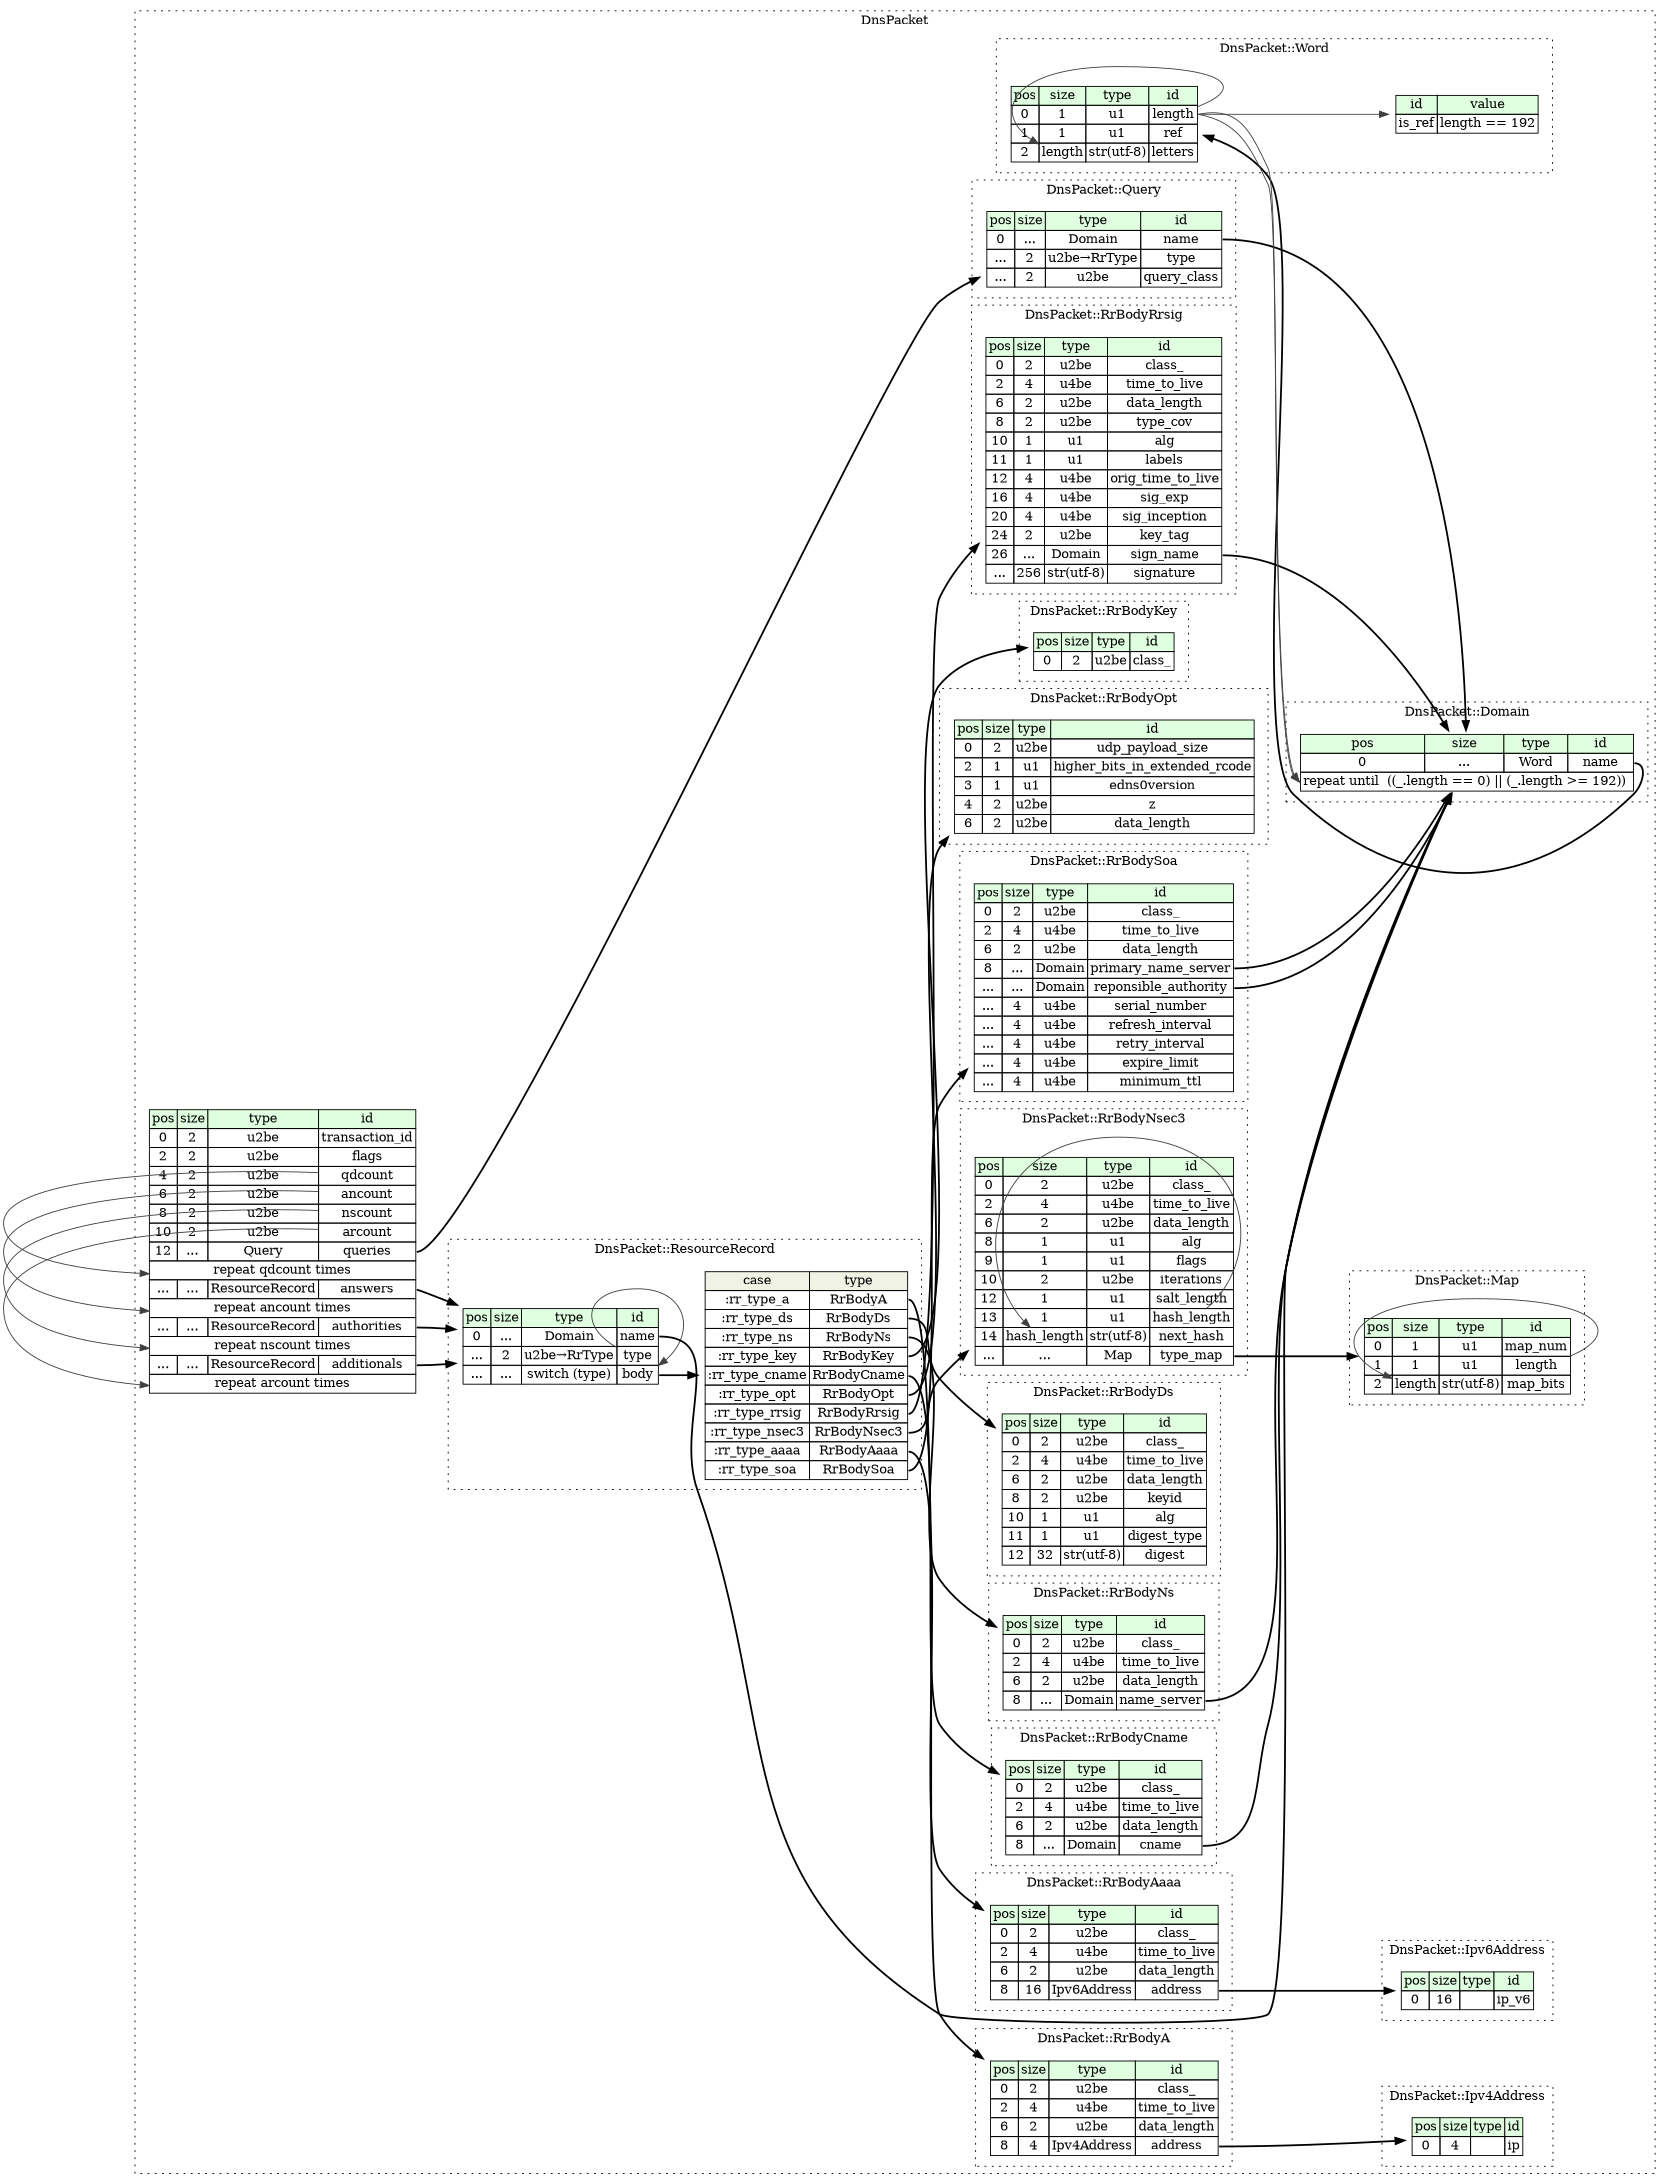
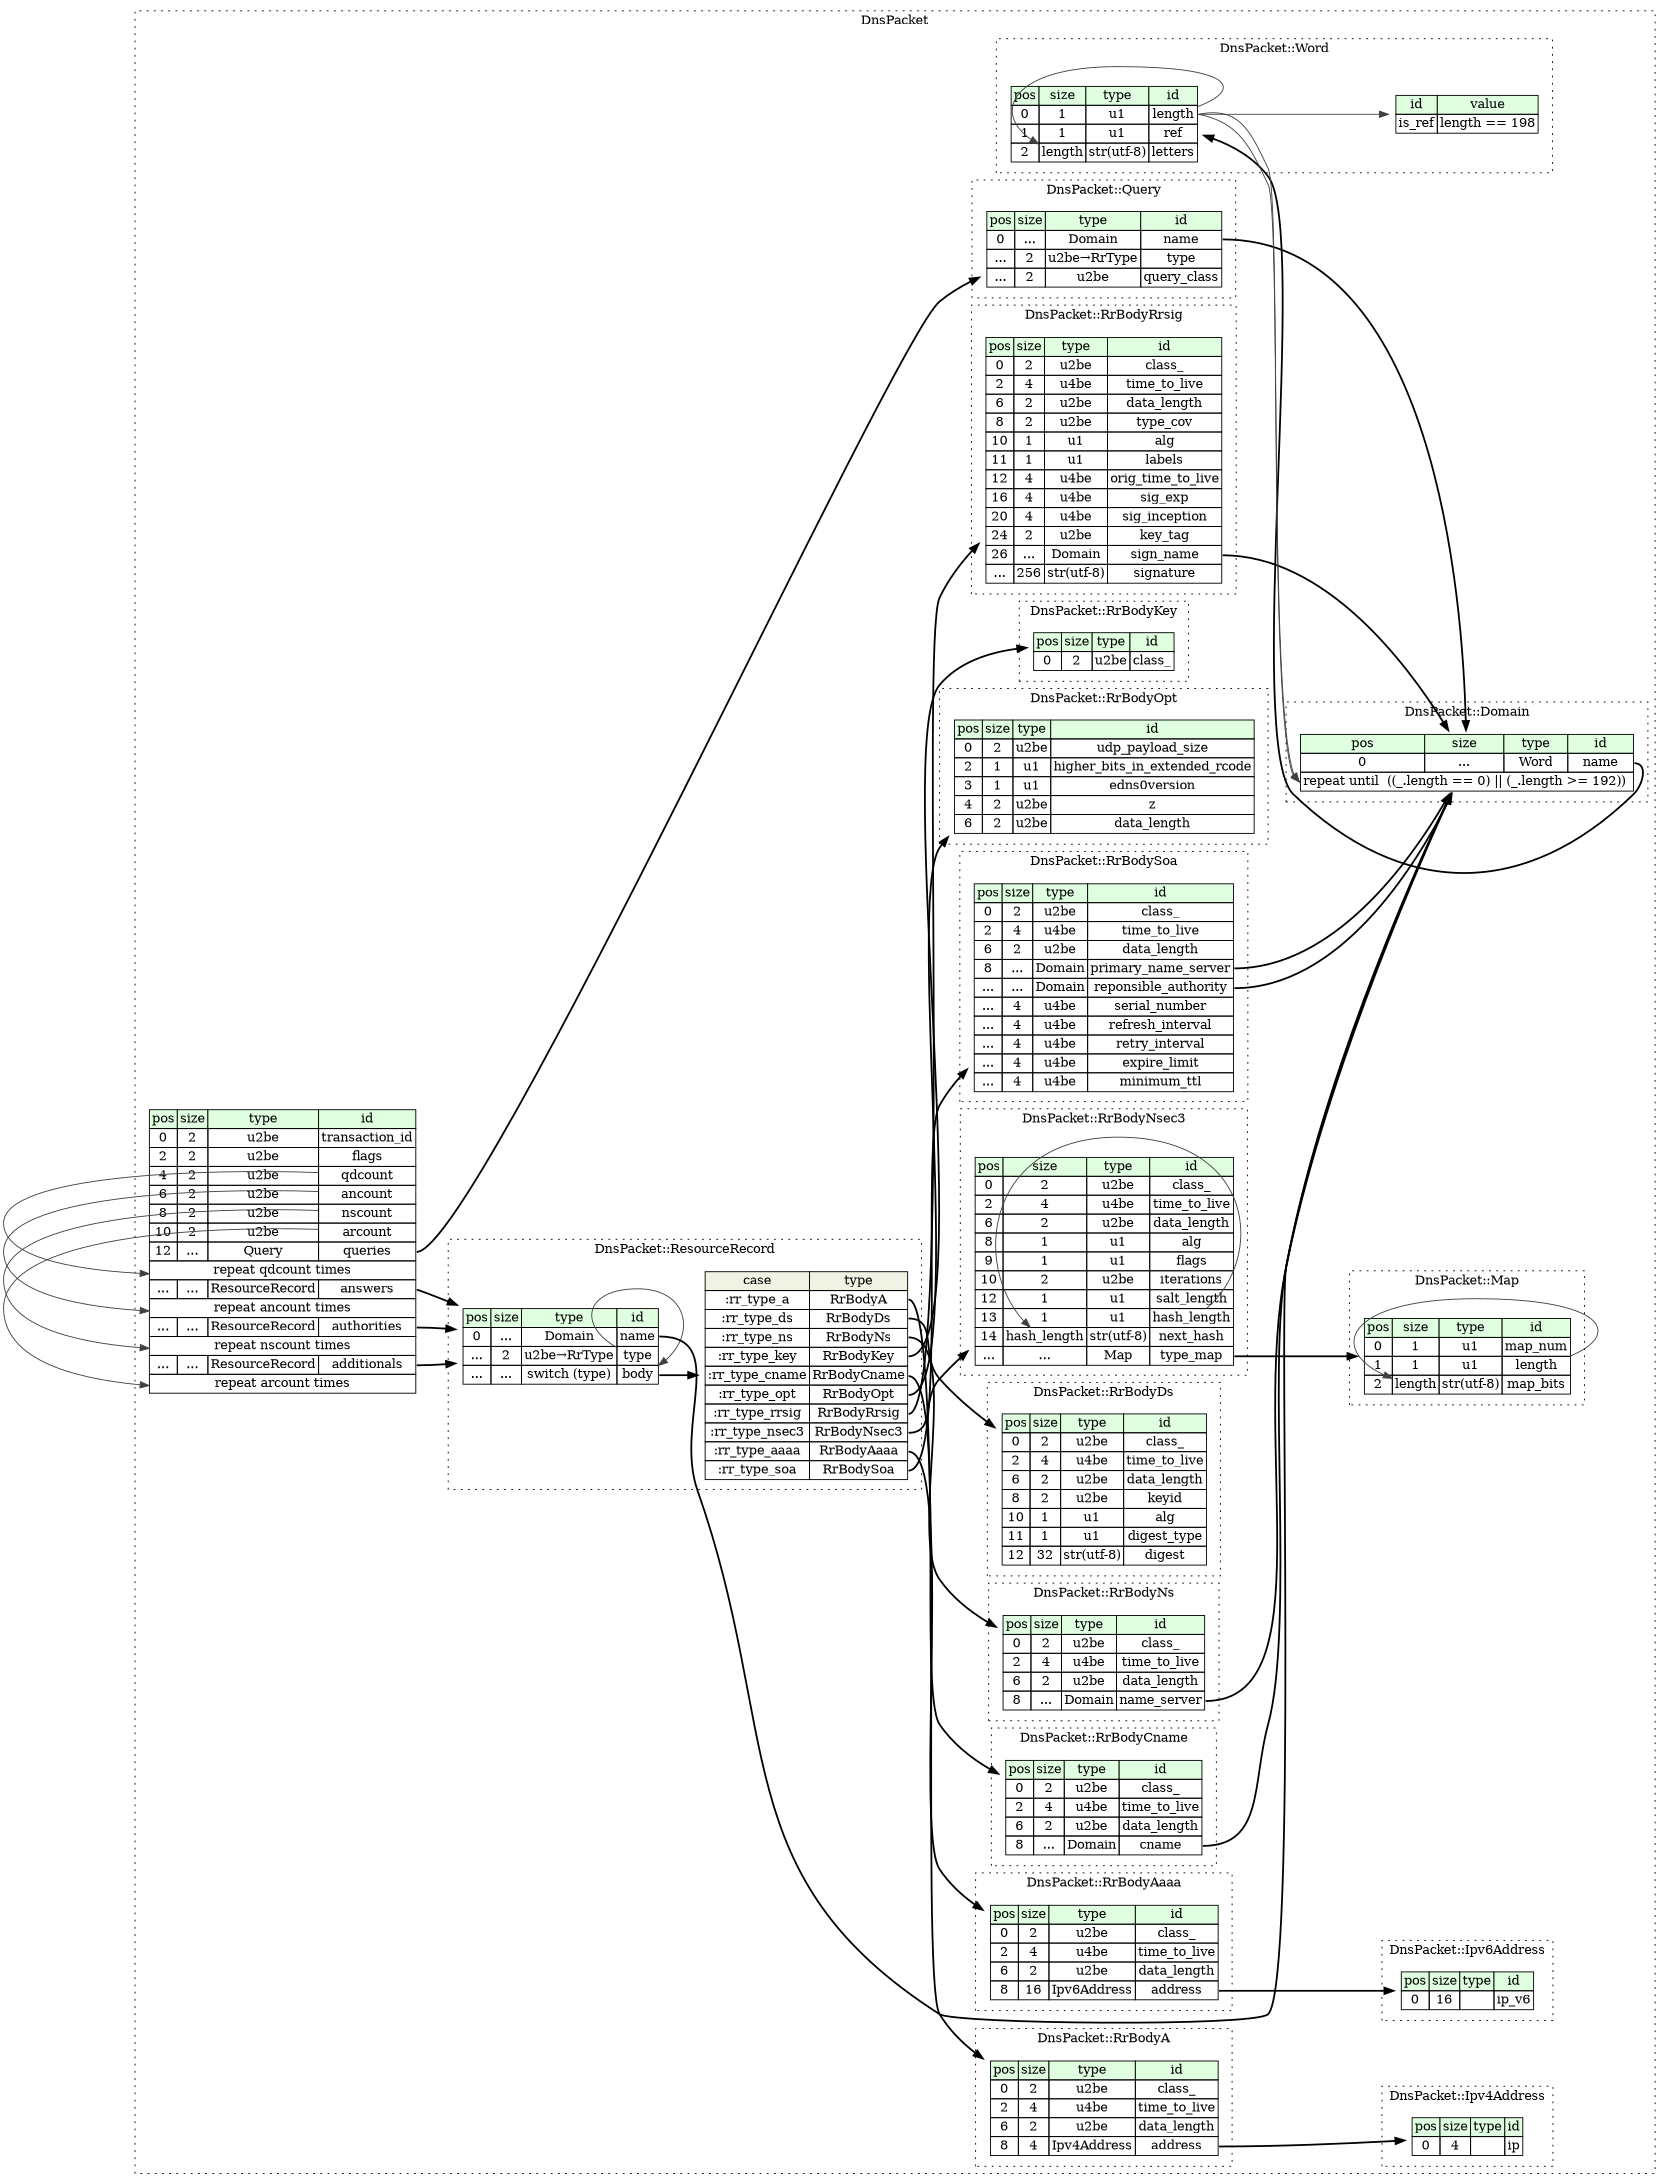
node "id": text "length == 192" -> "length == 198"
